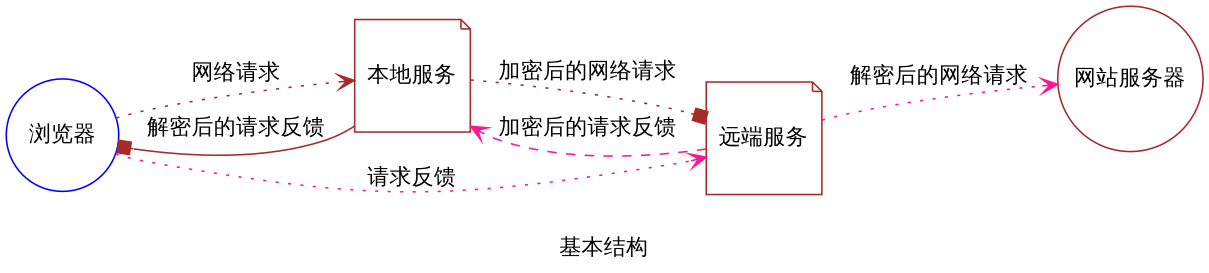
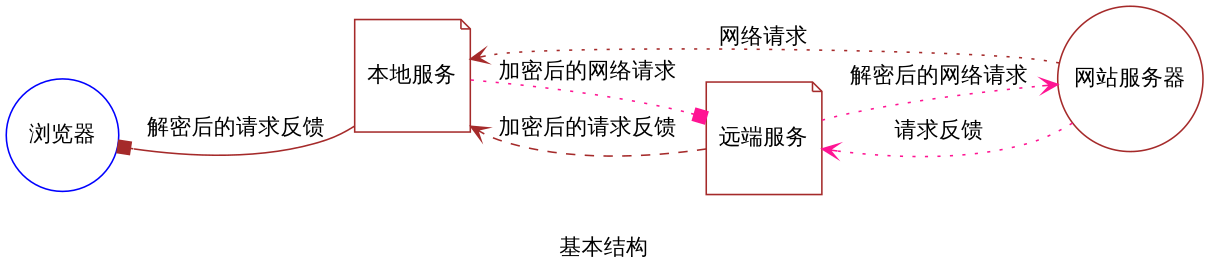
edge "本地服务" -> "远端服务": color brown -> deeppink
edge "浏览器" -> "本地服务": now "网站服务器" -> "本地服务"
edge "远端服务" -> "本地服务": color deeppink -> brown
edge "浏览器" -> "远端服务": now "网站服务器" -> "远端服务"
